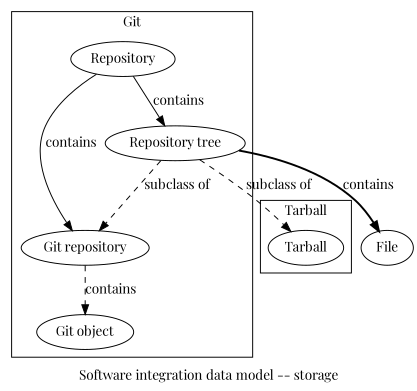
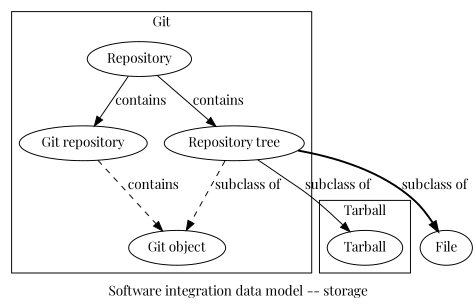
edge "Repository tree" -> "File": label "contains" -> "subclass of"
edge "Repository tree" -> "Tarball": style dashed -> solid
edge "Repository tree" -> "Git repository": now "Repository tree" -> "Git object"
